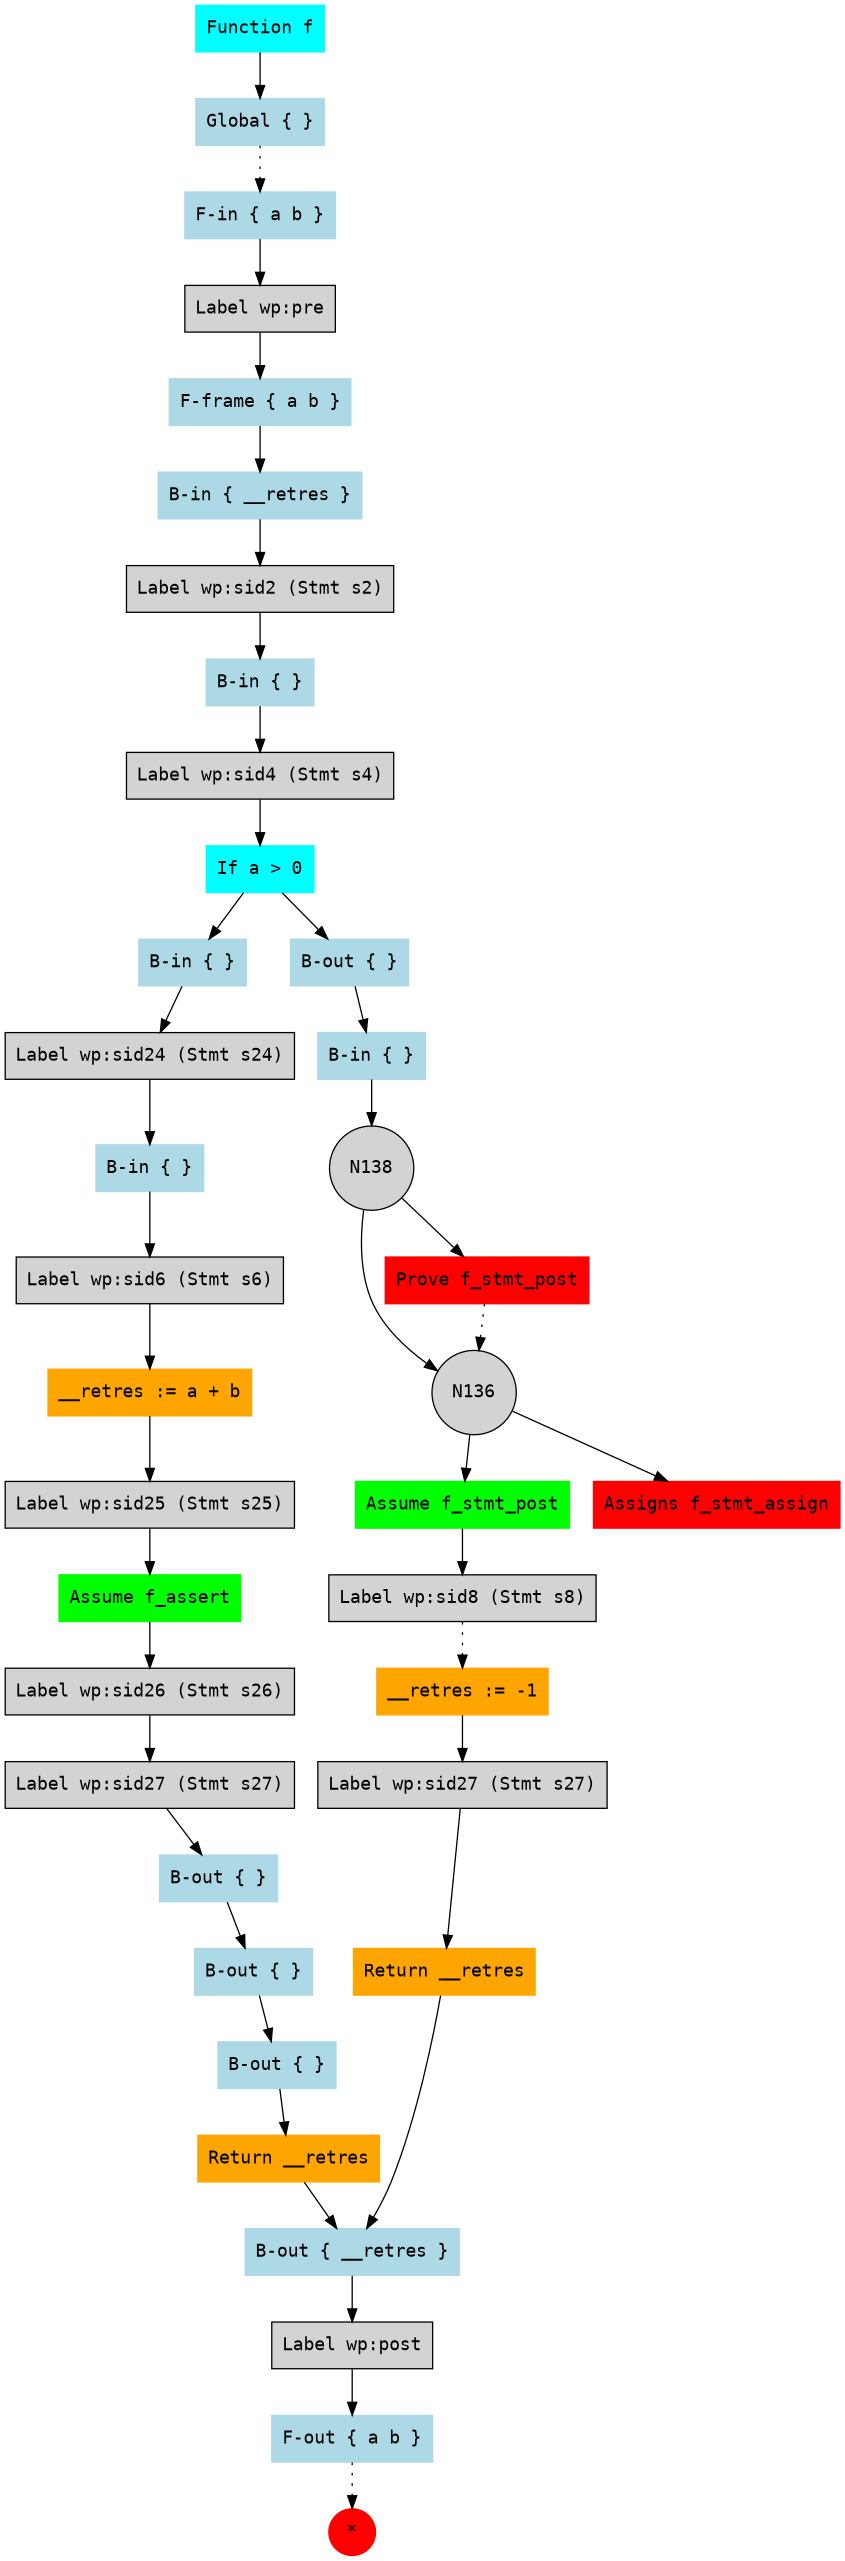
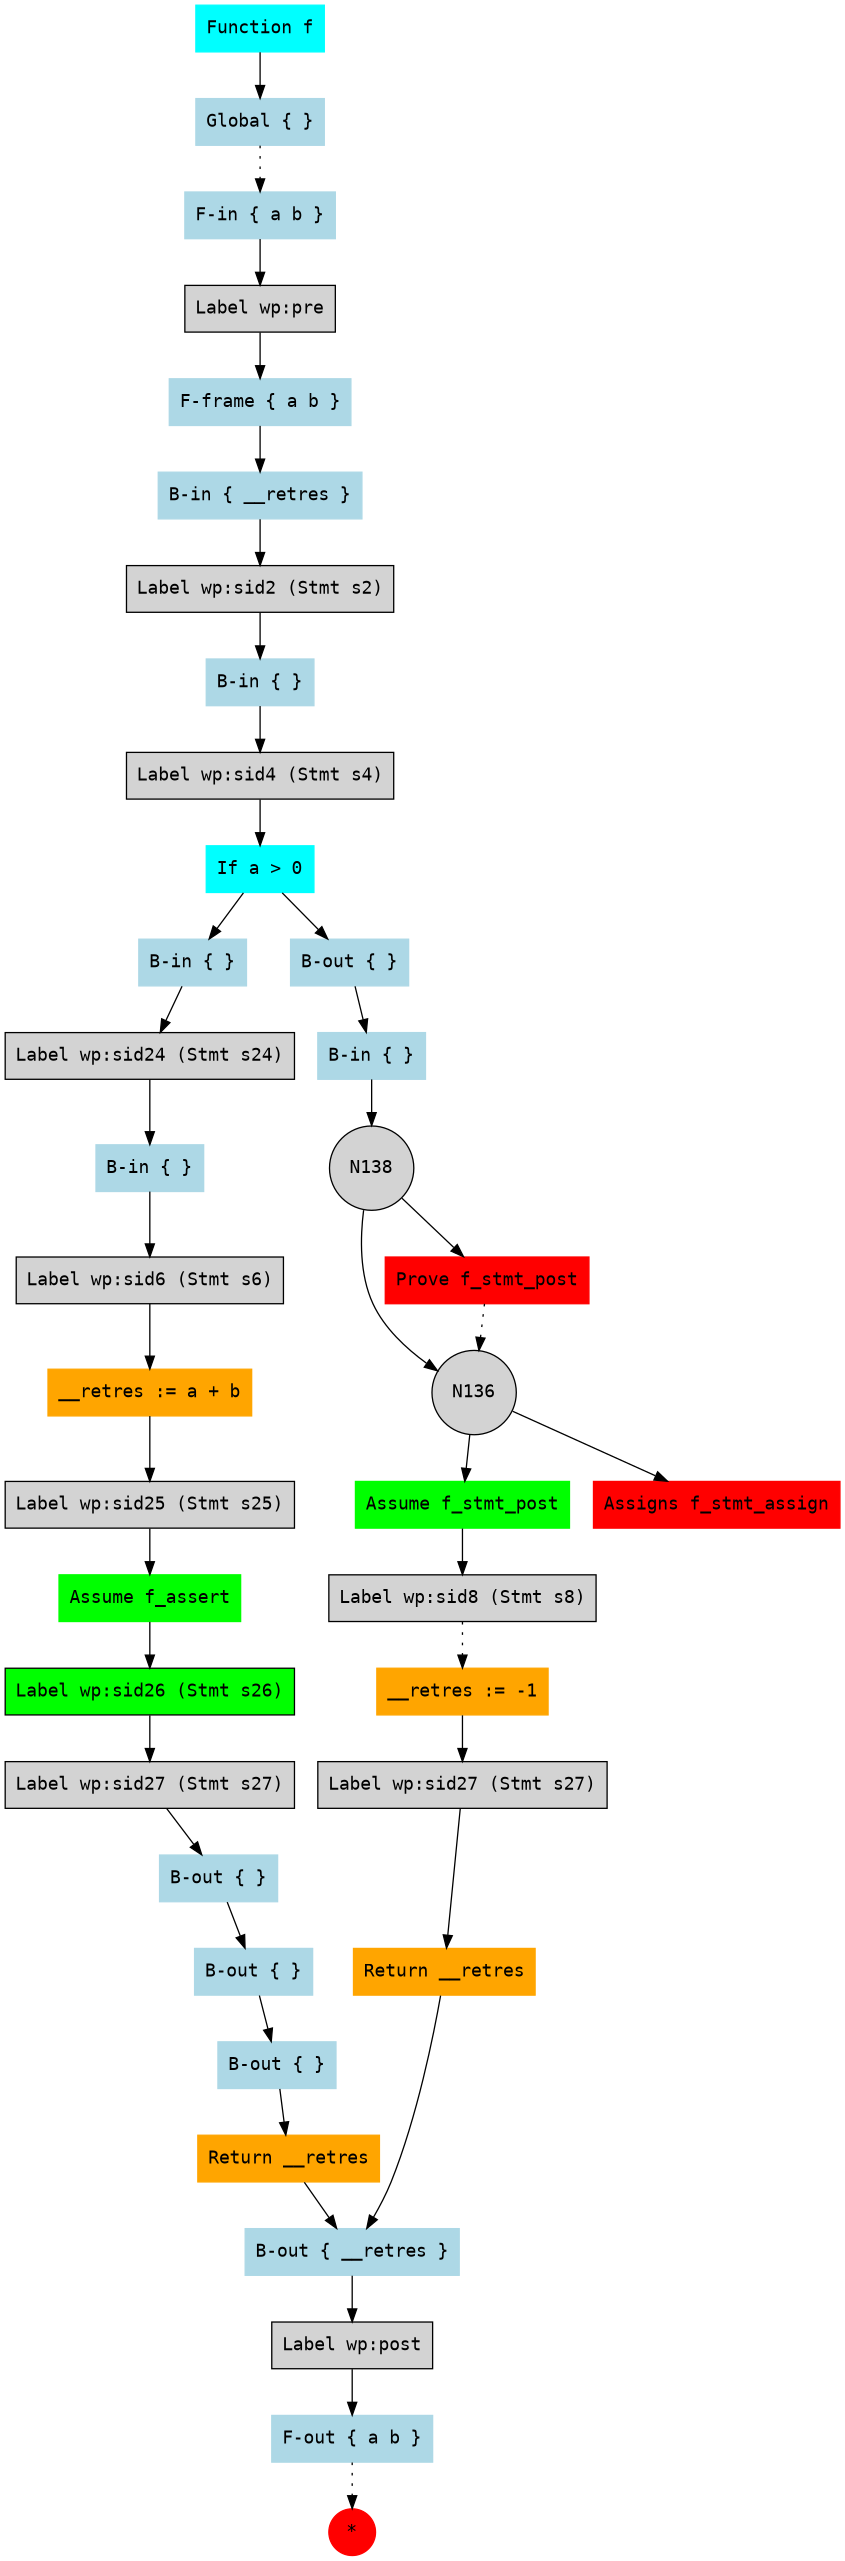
node "Label wp:sid26 (Stmt s26)": fillcolor lightgrey -> green
